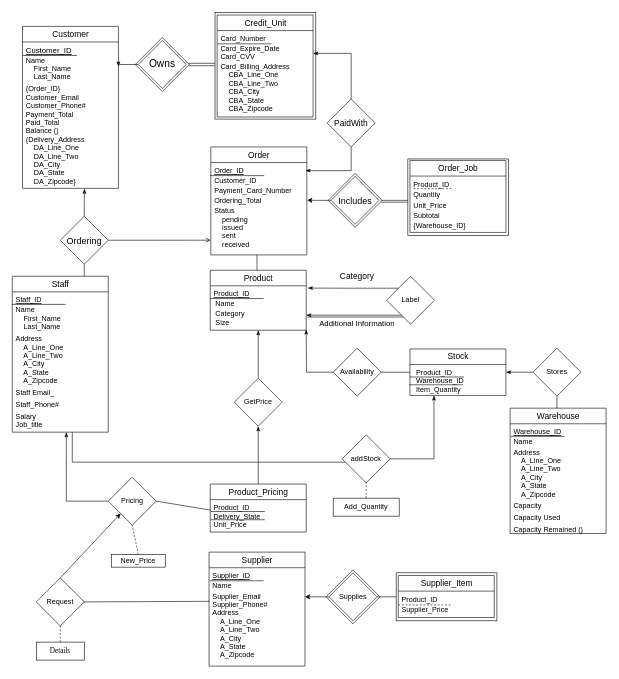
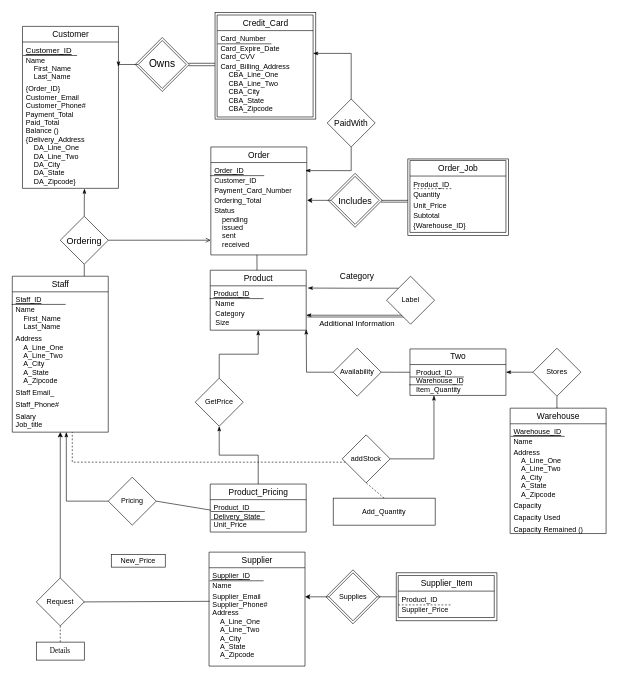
node "Credit_Unit": label "Credit_Unit" -> "Credit_Card"
node "Stock": label "Stock" -> "Two"
node "GetPrice": moved (258, 402) -> (219, 402)
edge "Salary Job_title" -- "addStock": style solid -> dashed
node "Add_Quantity": size 66x18 -> 102x27
edge "Request" -> "Pricing": now "Request" -> "Salary Job_title"
edge "Pricing" -- "New_Price": removed
